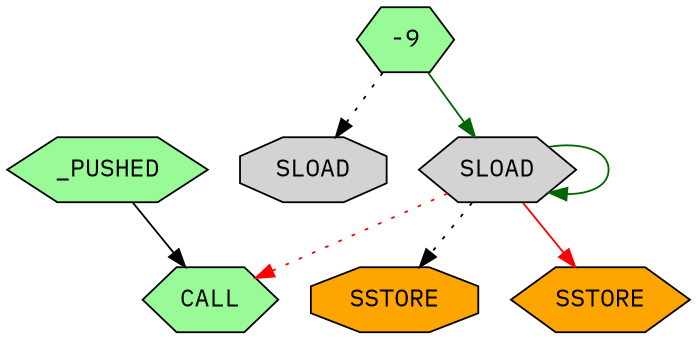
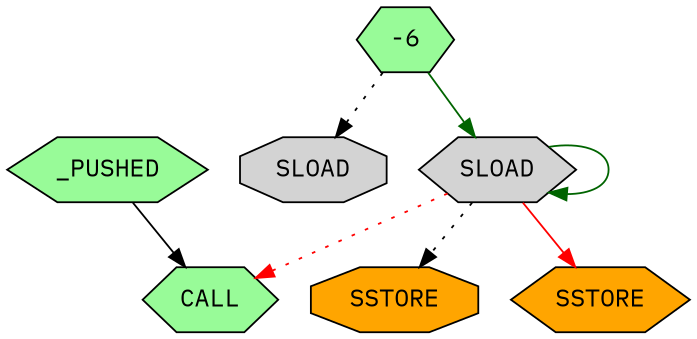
node "-9": label "-9" -> "-6"
